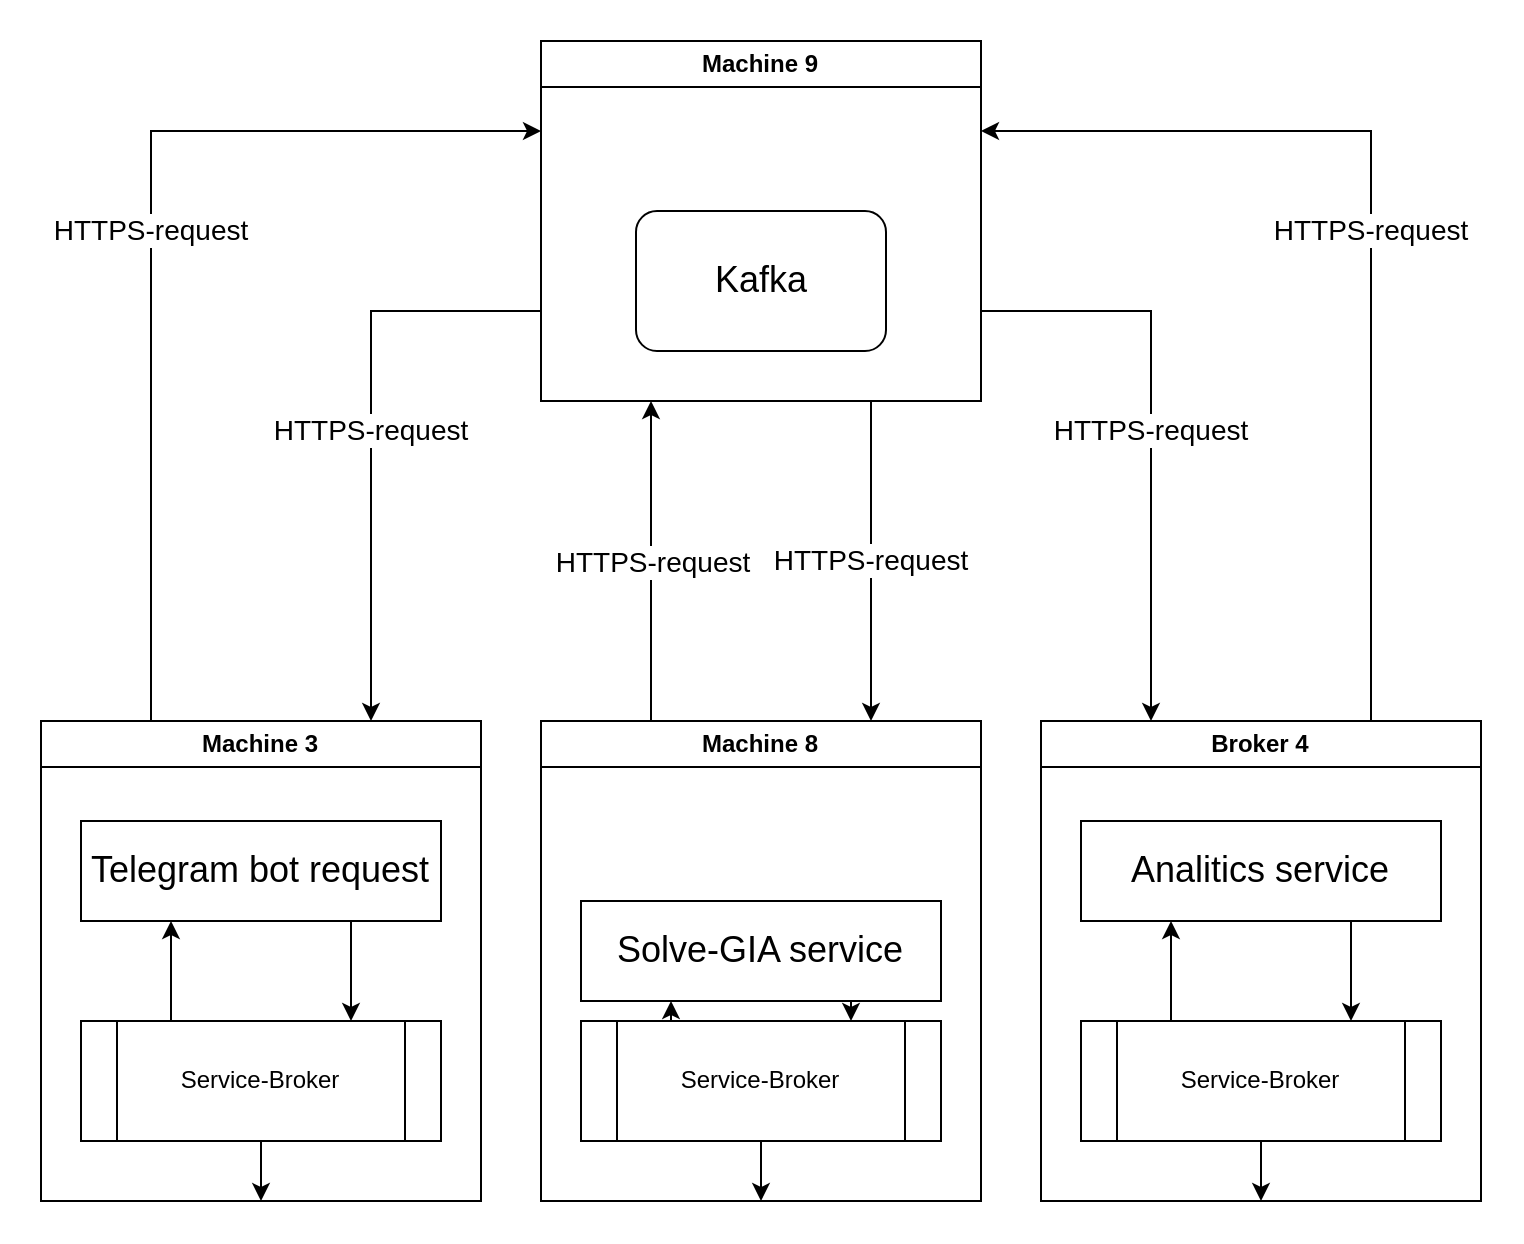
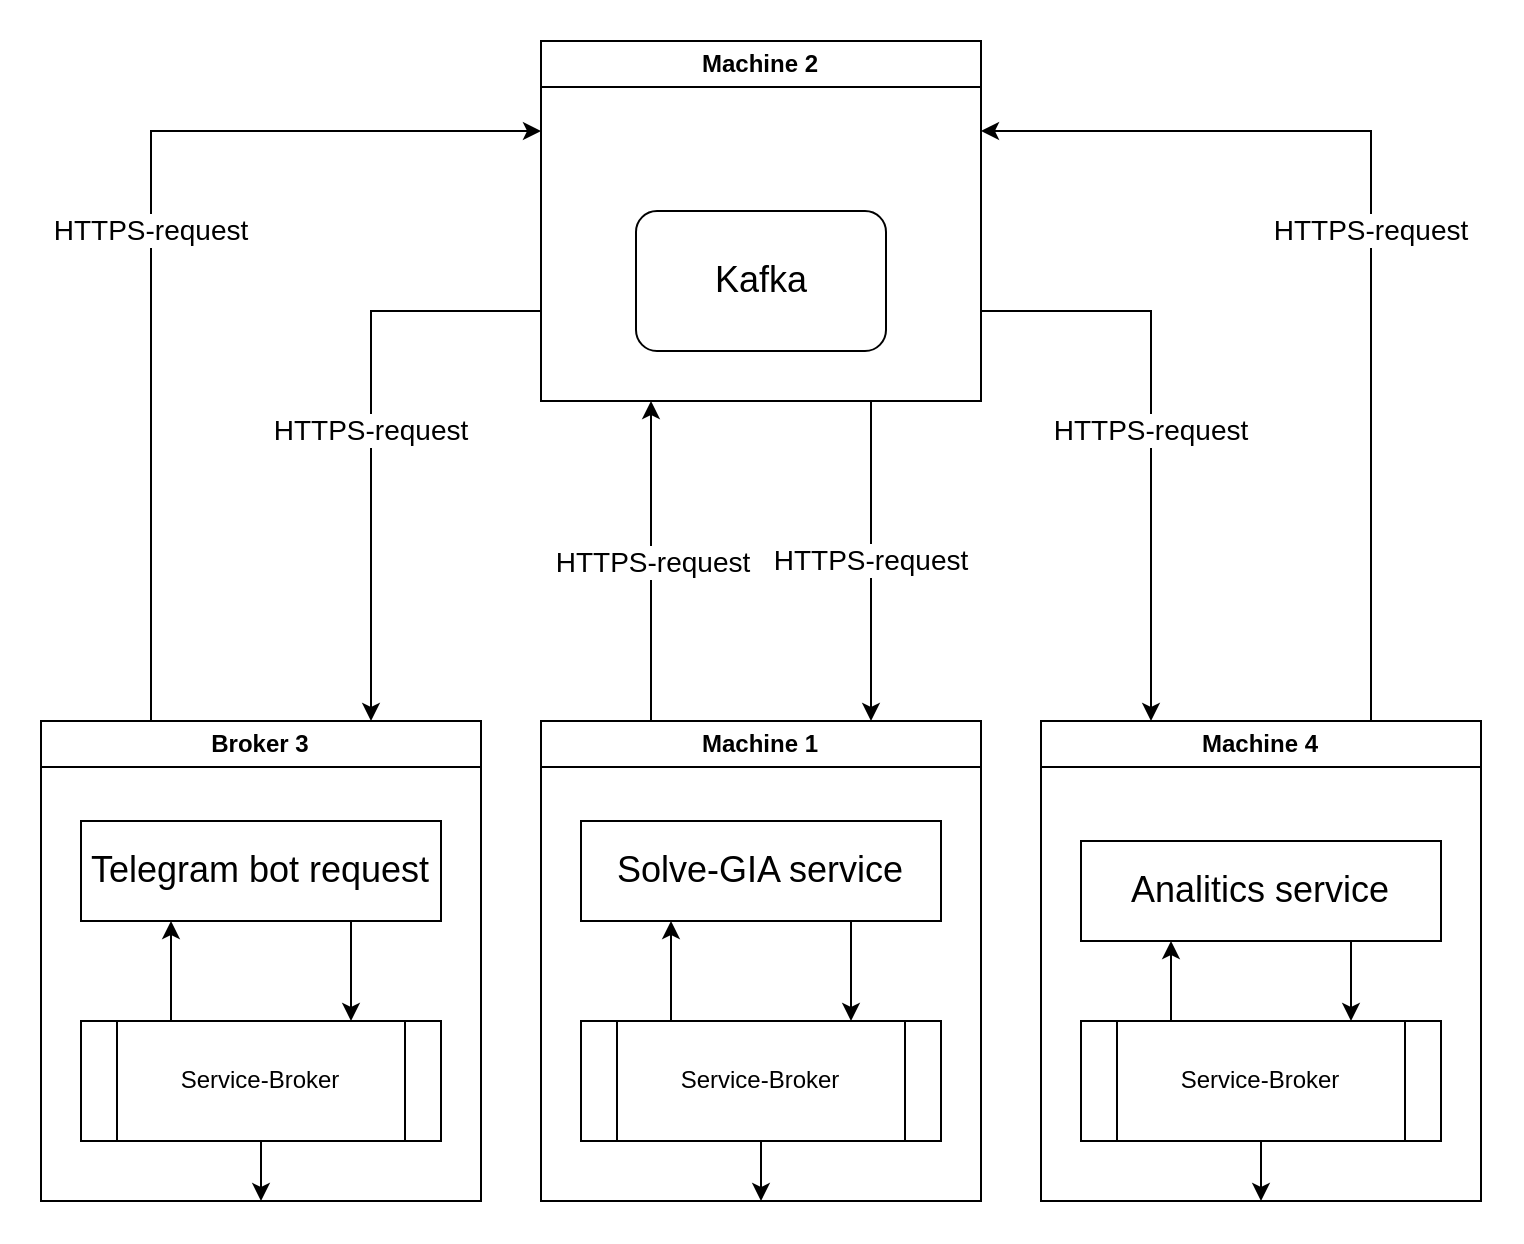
node "Machine 9": label "Machine 9" -> "Machine 2"
node "Machine 3": label "Machine 3" -> "Broker 3"
node "Machine 8": label "Machine 8" -> "Machine 1"
node "Broker 4": label "Broker 4" -> "Machine 4"
node "Analitics service": moved (1261, 871) -> (1261, 891)
node "Solve-GIA service": moved (761, 951) -> (761, 871)
